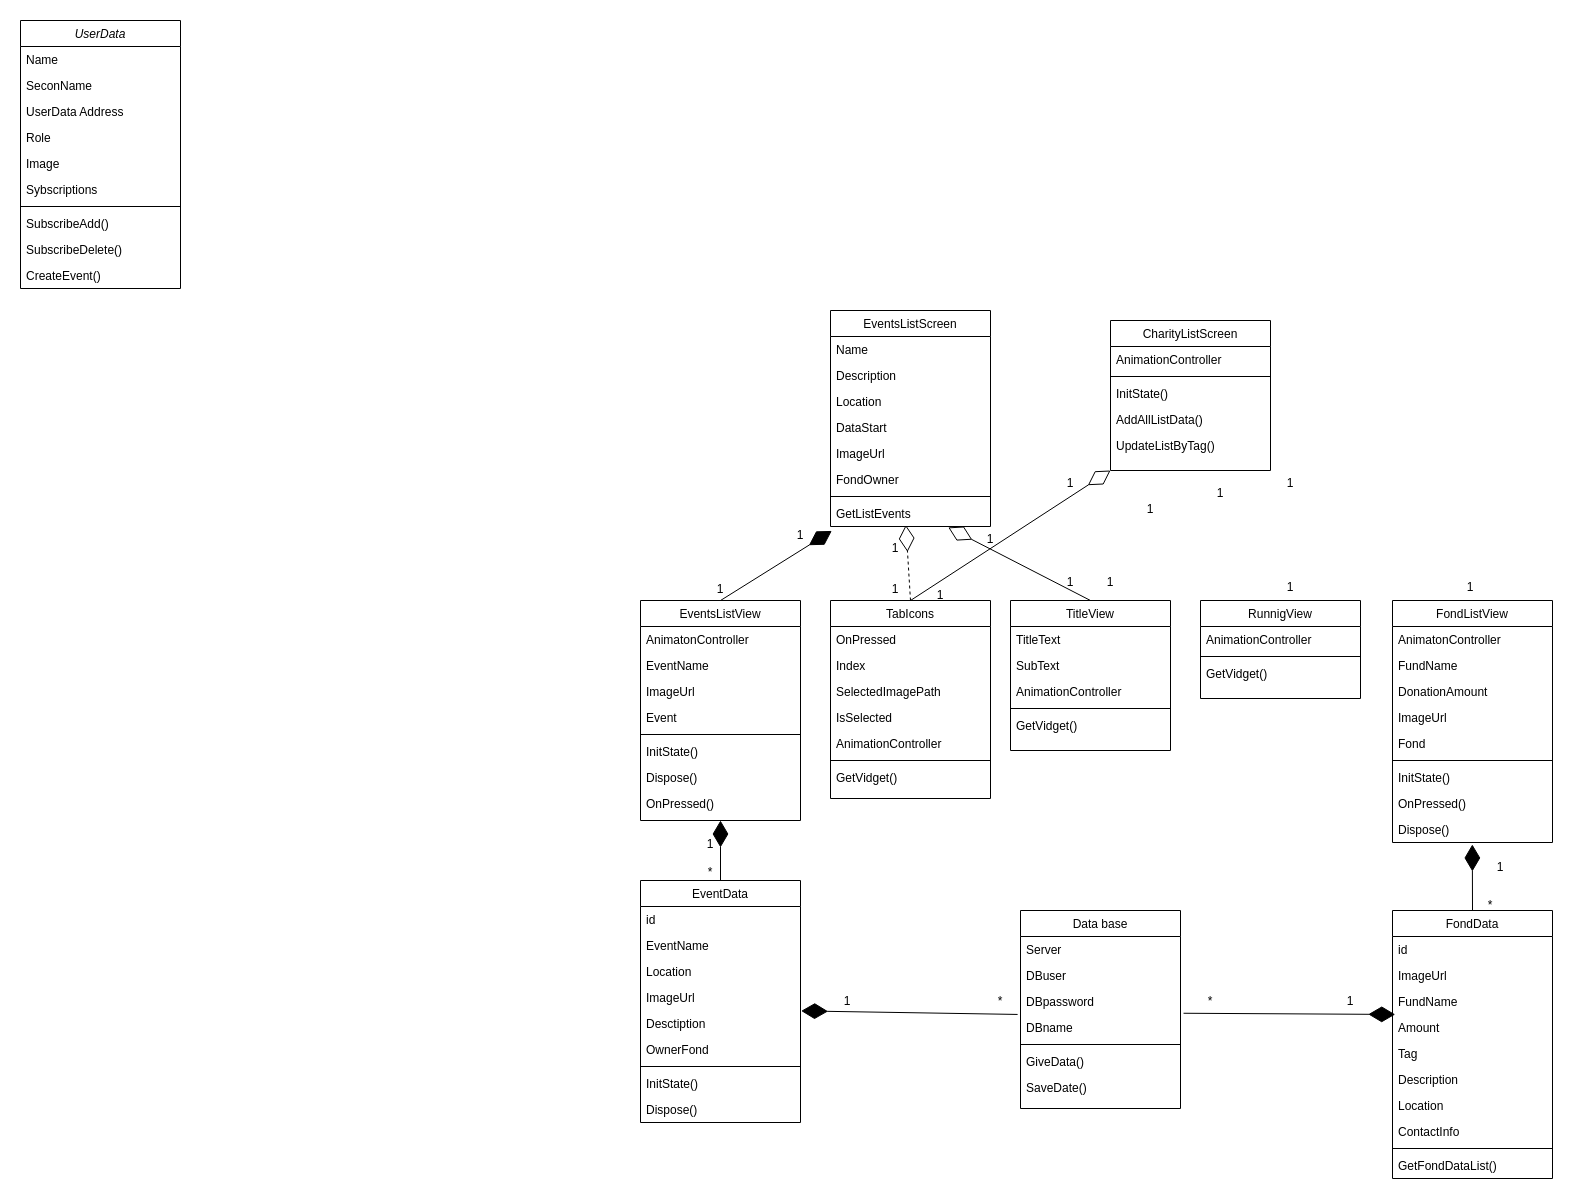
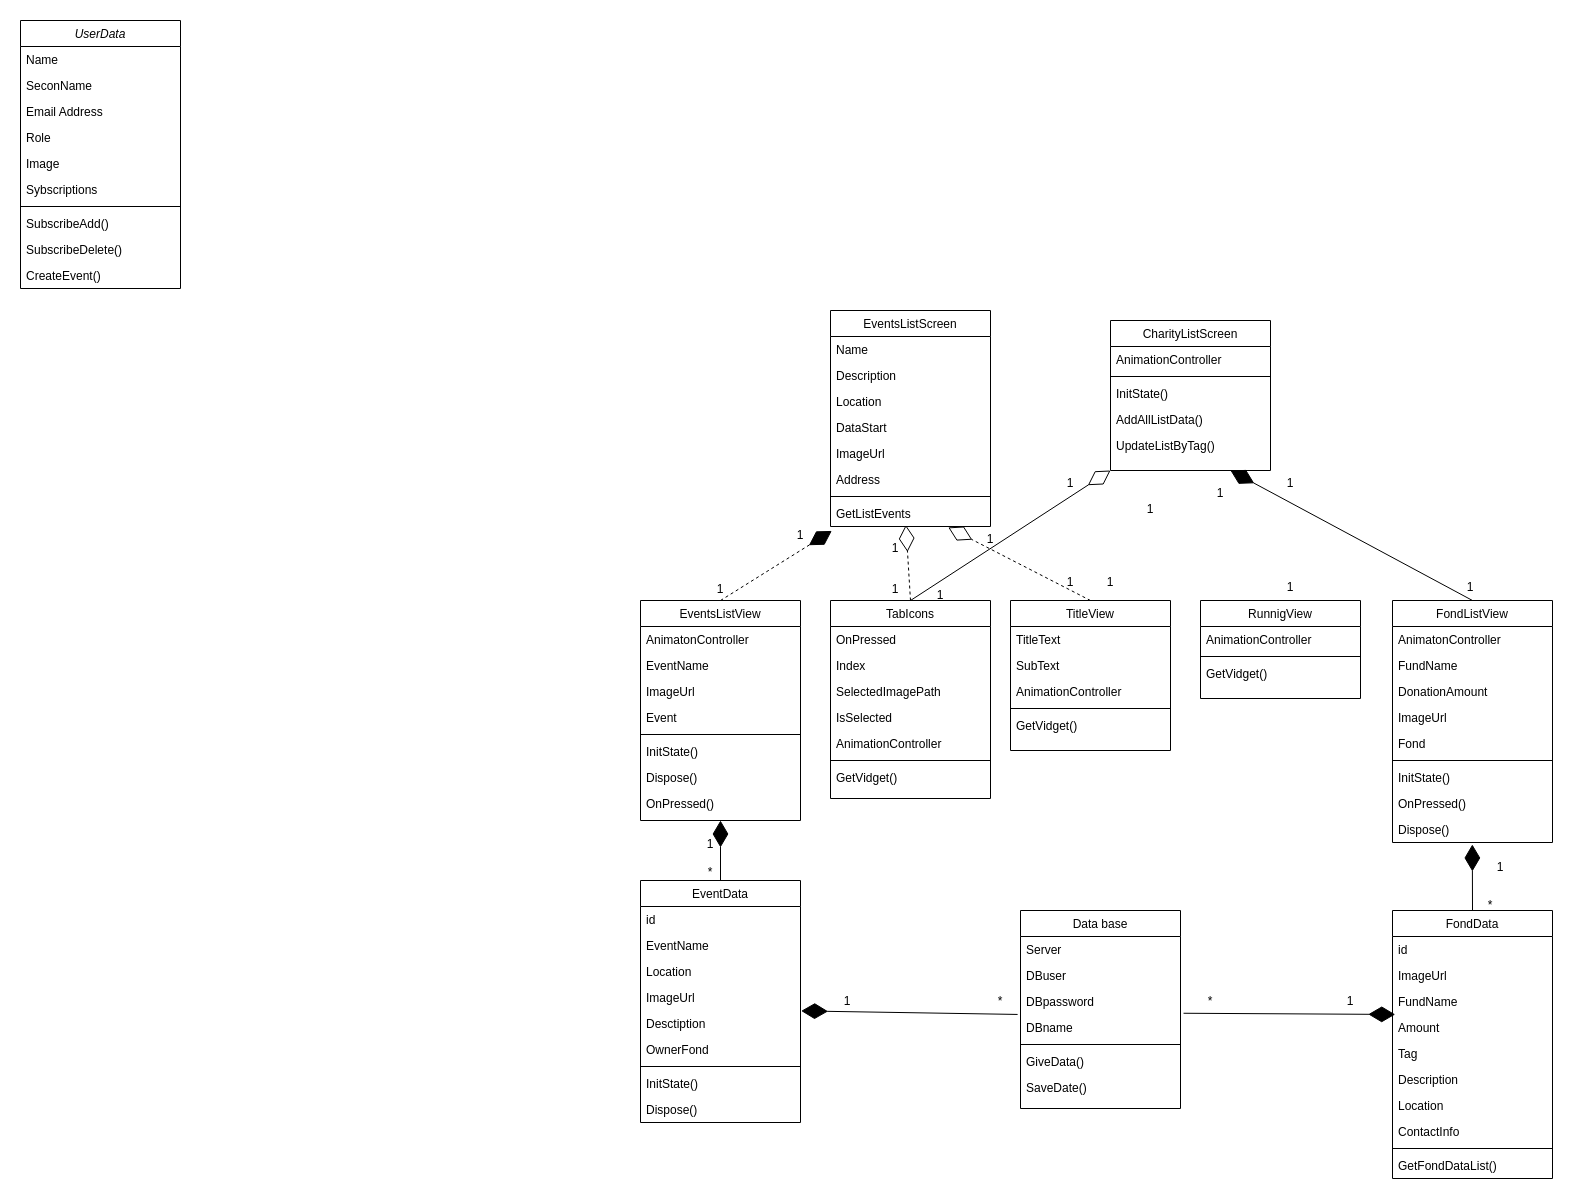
node "UserData Address": label "UserData Address" -> "Email Address"
node "FondOwner": label "FondOwner" -> "Address"
edge "FondListView" -> "CharityListScreen": added
edge "TitleView" -> "GetListEvents": style solid -> dashed
edge "EventsListView" -> "GetListEvents": style solid -> dashed
